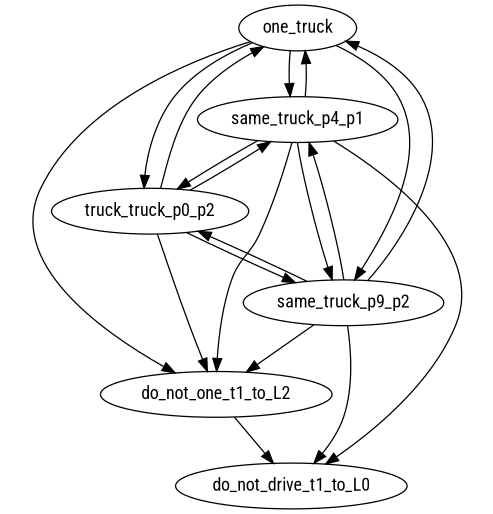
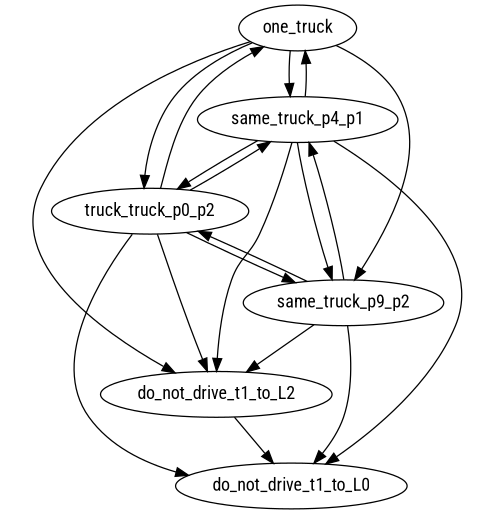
edge "same_truck_p9_p2" -> "one_truck": removed
edge "truck_truck_p0_p2" -> "do_not_drive_t1_to_L0": added
node "do_not_one_t1_to_L2": label "do_not_one_t1_to_L2" -> "do_not_drive_t1_to_L2"
